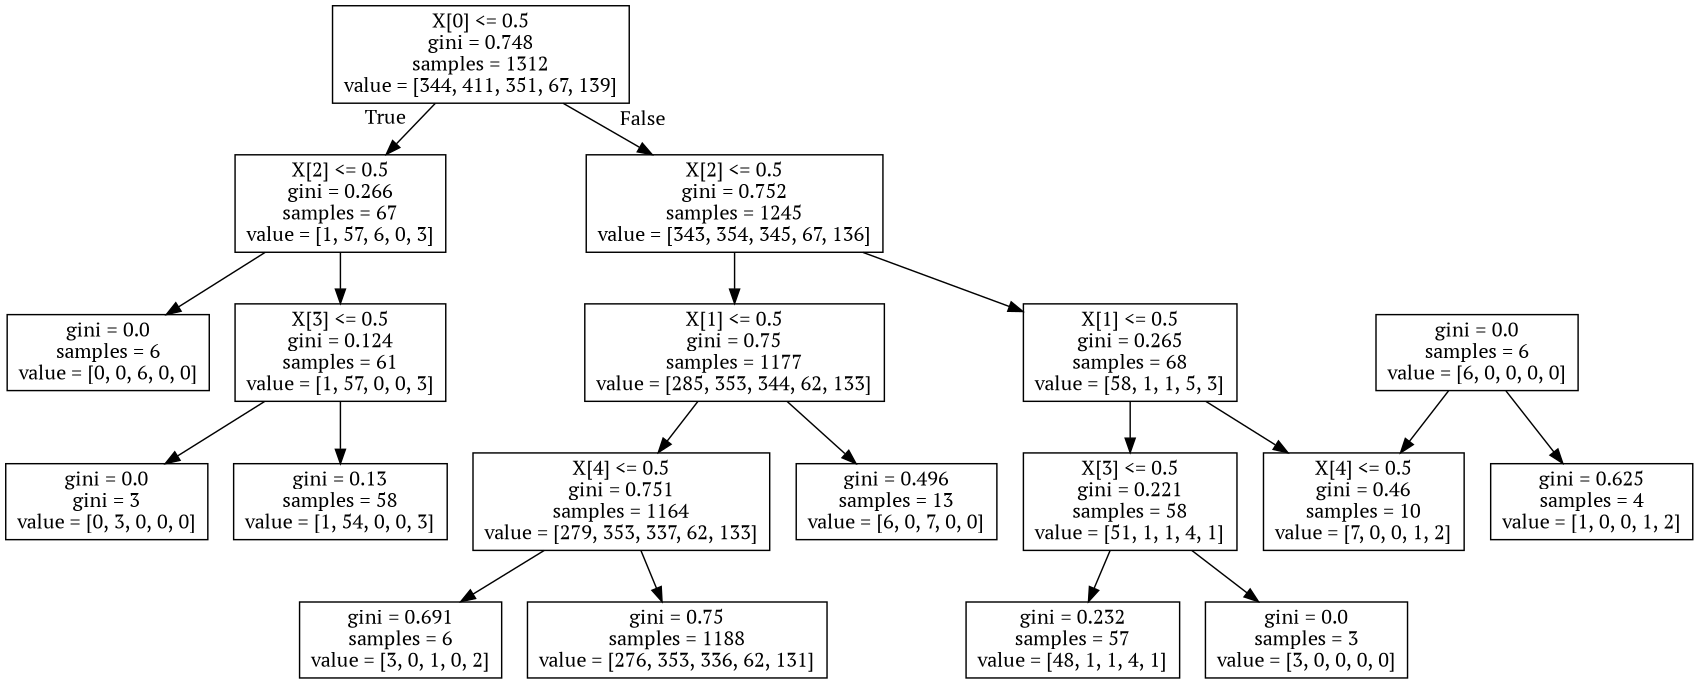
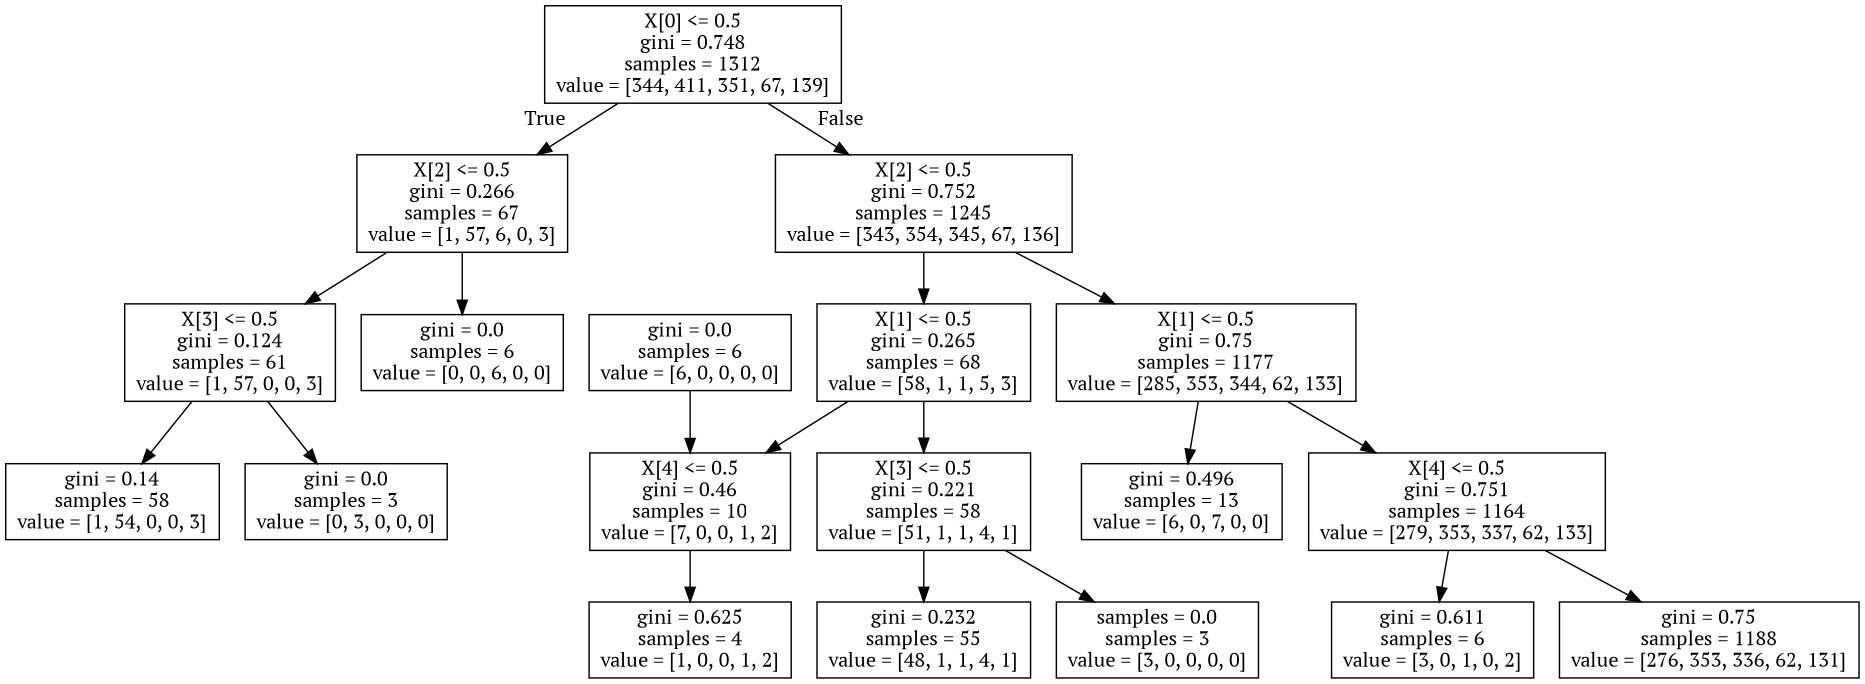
edge "gini = 0.0 samples = 6 value = [6, 0, 0, 0, 0]" -> "gini = 0.625 samples = 4 value = [1, 0, 0, 1, 2]": now "X[4] <= 0.5 gini = 0.46 samples = 10 value = [7, 0, 0, 1, 2]" -> "gini = 0.625 samples = 4 value = [1, 0, 0, 1, 2]"
node "gini = 0.0 gini = 3 value = [0, 3, 0, 0, 0]": label "gini = 0.0 gini = 3 value = [0, 3, 0, 0, 0]" -> "gini = 0.0 samples = 3 value = [0, 3, 0, 0, 0]"
node "gini = 0.13 samples = 58 value = [1, 54, 0, 0, 3]": label "gini = 0.13 samples = 58 value = [1, 54, 0, 0, 3]" -> "gini = 0.14 samples = 58 value = [1, 54, 0, 0, 3]"
node "gini = 0.691 samples = 6 value = [3, 0, 1, 0, 2]": label "gini = 0.691 samples = 6 value = [3, 0, 1, 0, 2]" -> "gini = 0.611 samples = 6 value = [3, 0, 1, 0, 2]"
node "gini = 0.232 samples = 57 value = [48, 1, 1, 4, 1]": label "gini = 0.232 samples = 57 value = [48, 1, 1, 4, 1]" -> "gini = 0.232 samples = 55 value = [48, 1, 1, 4, 1]"
node "gini = 0.0 samples = 3 value = [3, 0, 0, 0, 0]": label "gini = 0.0 samples = 3 value = [3, 0, 0, 0, 0]" -> "samples = 0.0 samples = 3 value = [3, 0, 0, 0, 0]"
